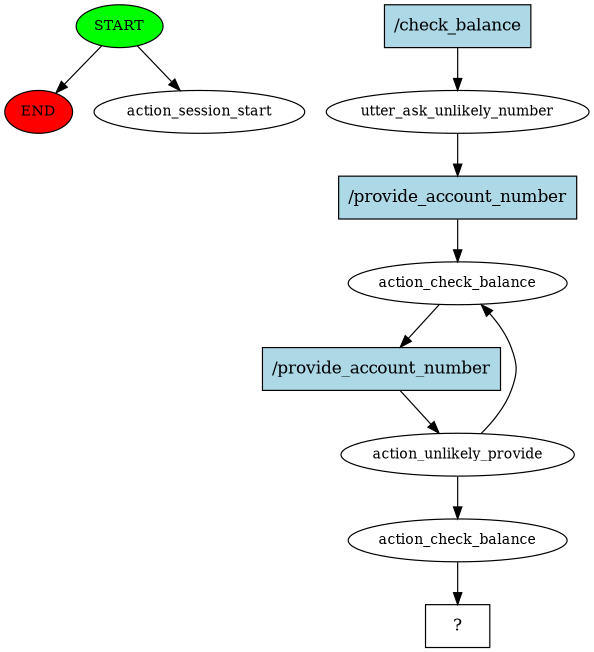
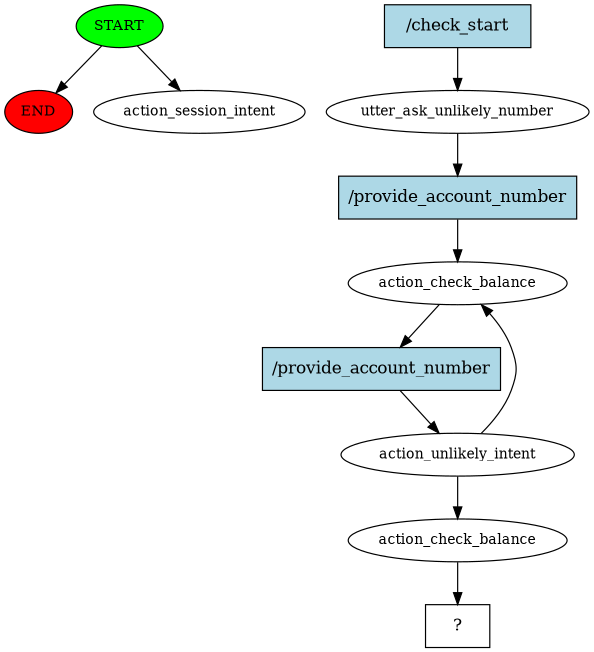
node "/check_balance": label "/check_balance" -> "/check_start"
node "action_session_start": label "action_session_start" -> "action_session_intent"
node "action_unlikely_provide": label "action_unlikely_provide" -> "action_unlikely_intent"
